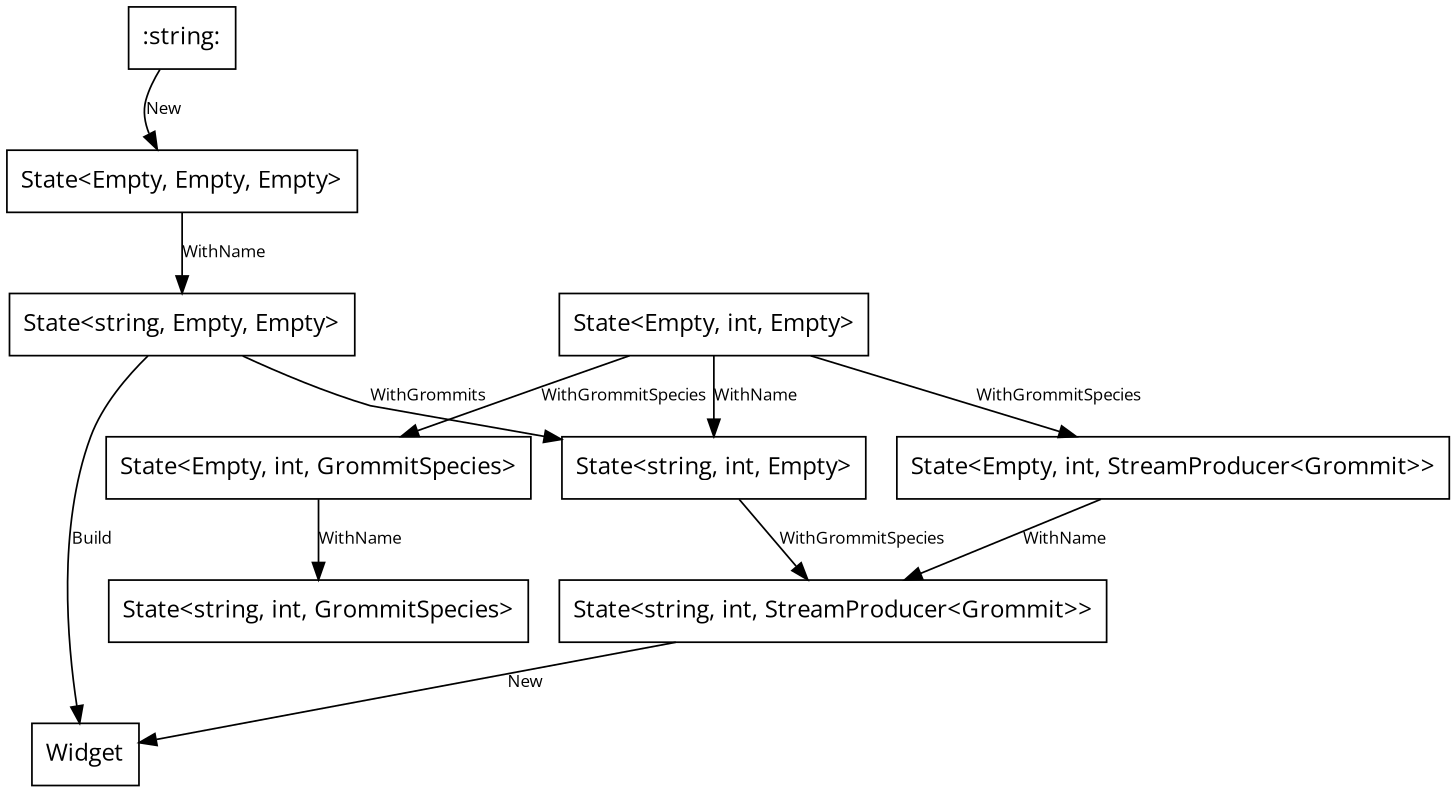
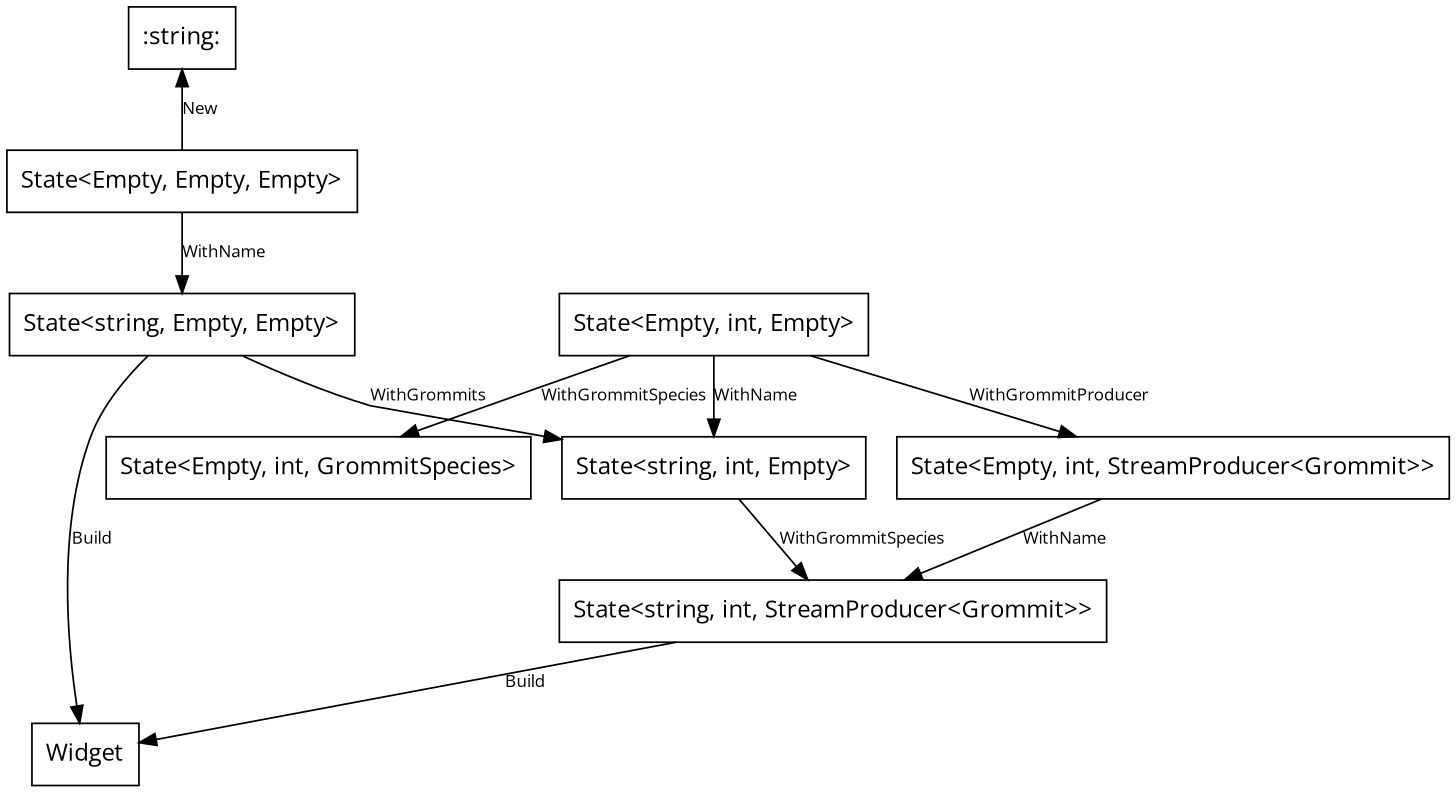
edge ":string:" -> "State<Empty, Empty, Empty>": reversed
edge "State<Empty, int, Empty>" -> "State<Empty, int, StreamProducer<Grommit>>": label "WithGrommitSpecies" -> "WithGrommitProducer"
node "State<string, int, GrommitSpecies>": removed
edge "State<string, int, StreamProducer<Grommit>>" -> "Widget": label "New" -> "Build"
